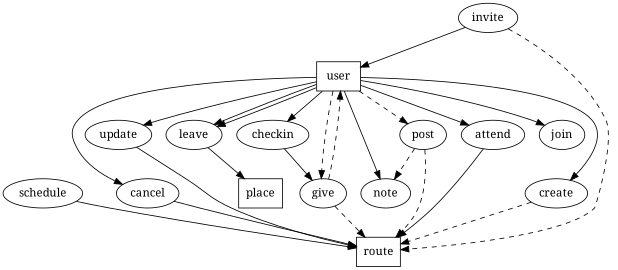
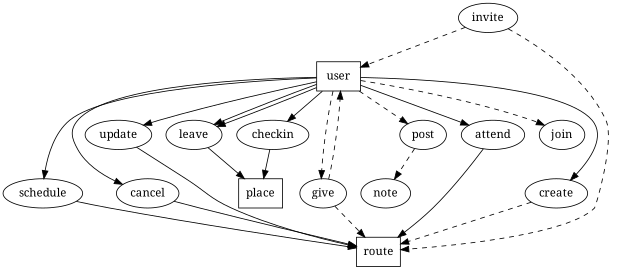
edge "invite" -> "user": style solid -> dashed
edge "user" -> "join": style solid -> dashed
edge "user" -> "note": now "user" -> "schedule"
edge "checkin" -> "give": now "checkin" -> "place"
edge "post" -> "route": removed
